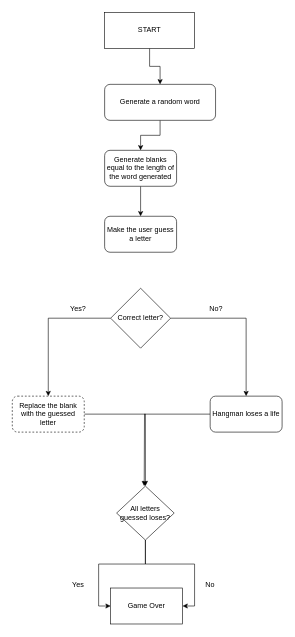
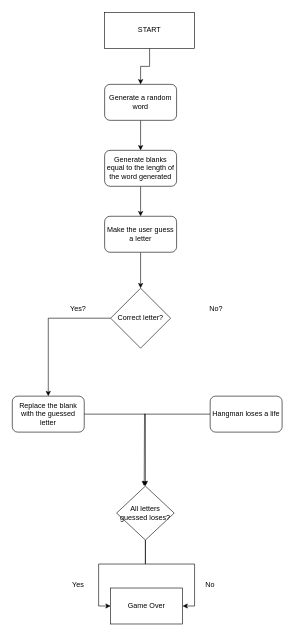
node "Generate a random word": size 111x36 -> 72x36
edge "Make the user guess a letter" -> "Correct letter?": added
edge "Correct letter?" -> "Hangman loses a life": removed
node "Replace the blank with the guessed letter": style dashed -> solid
